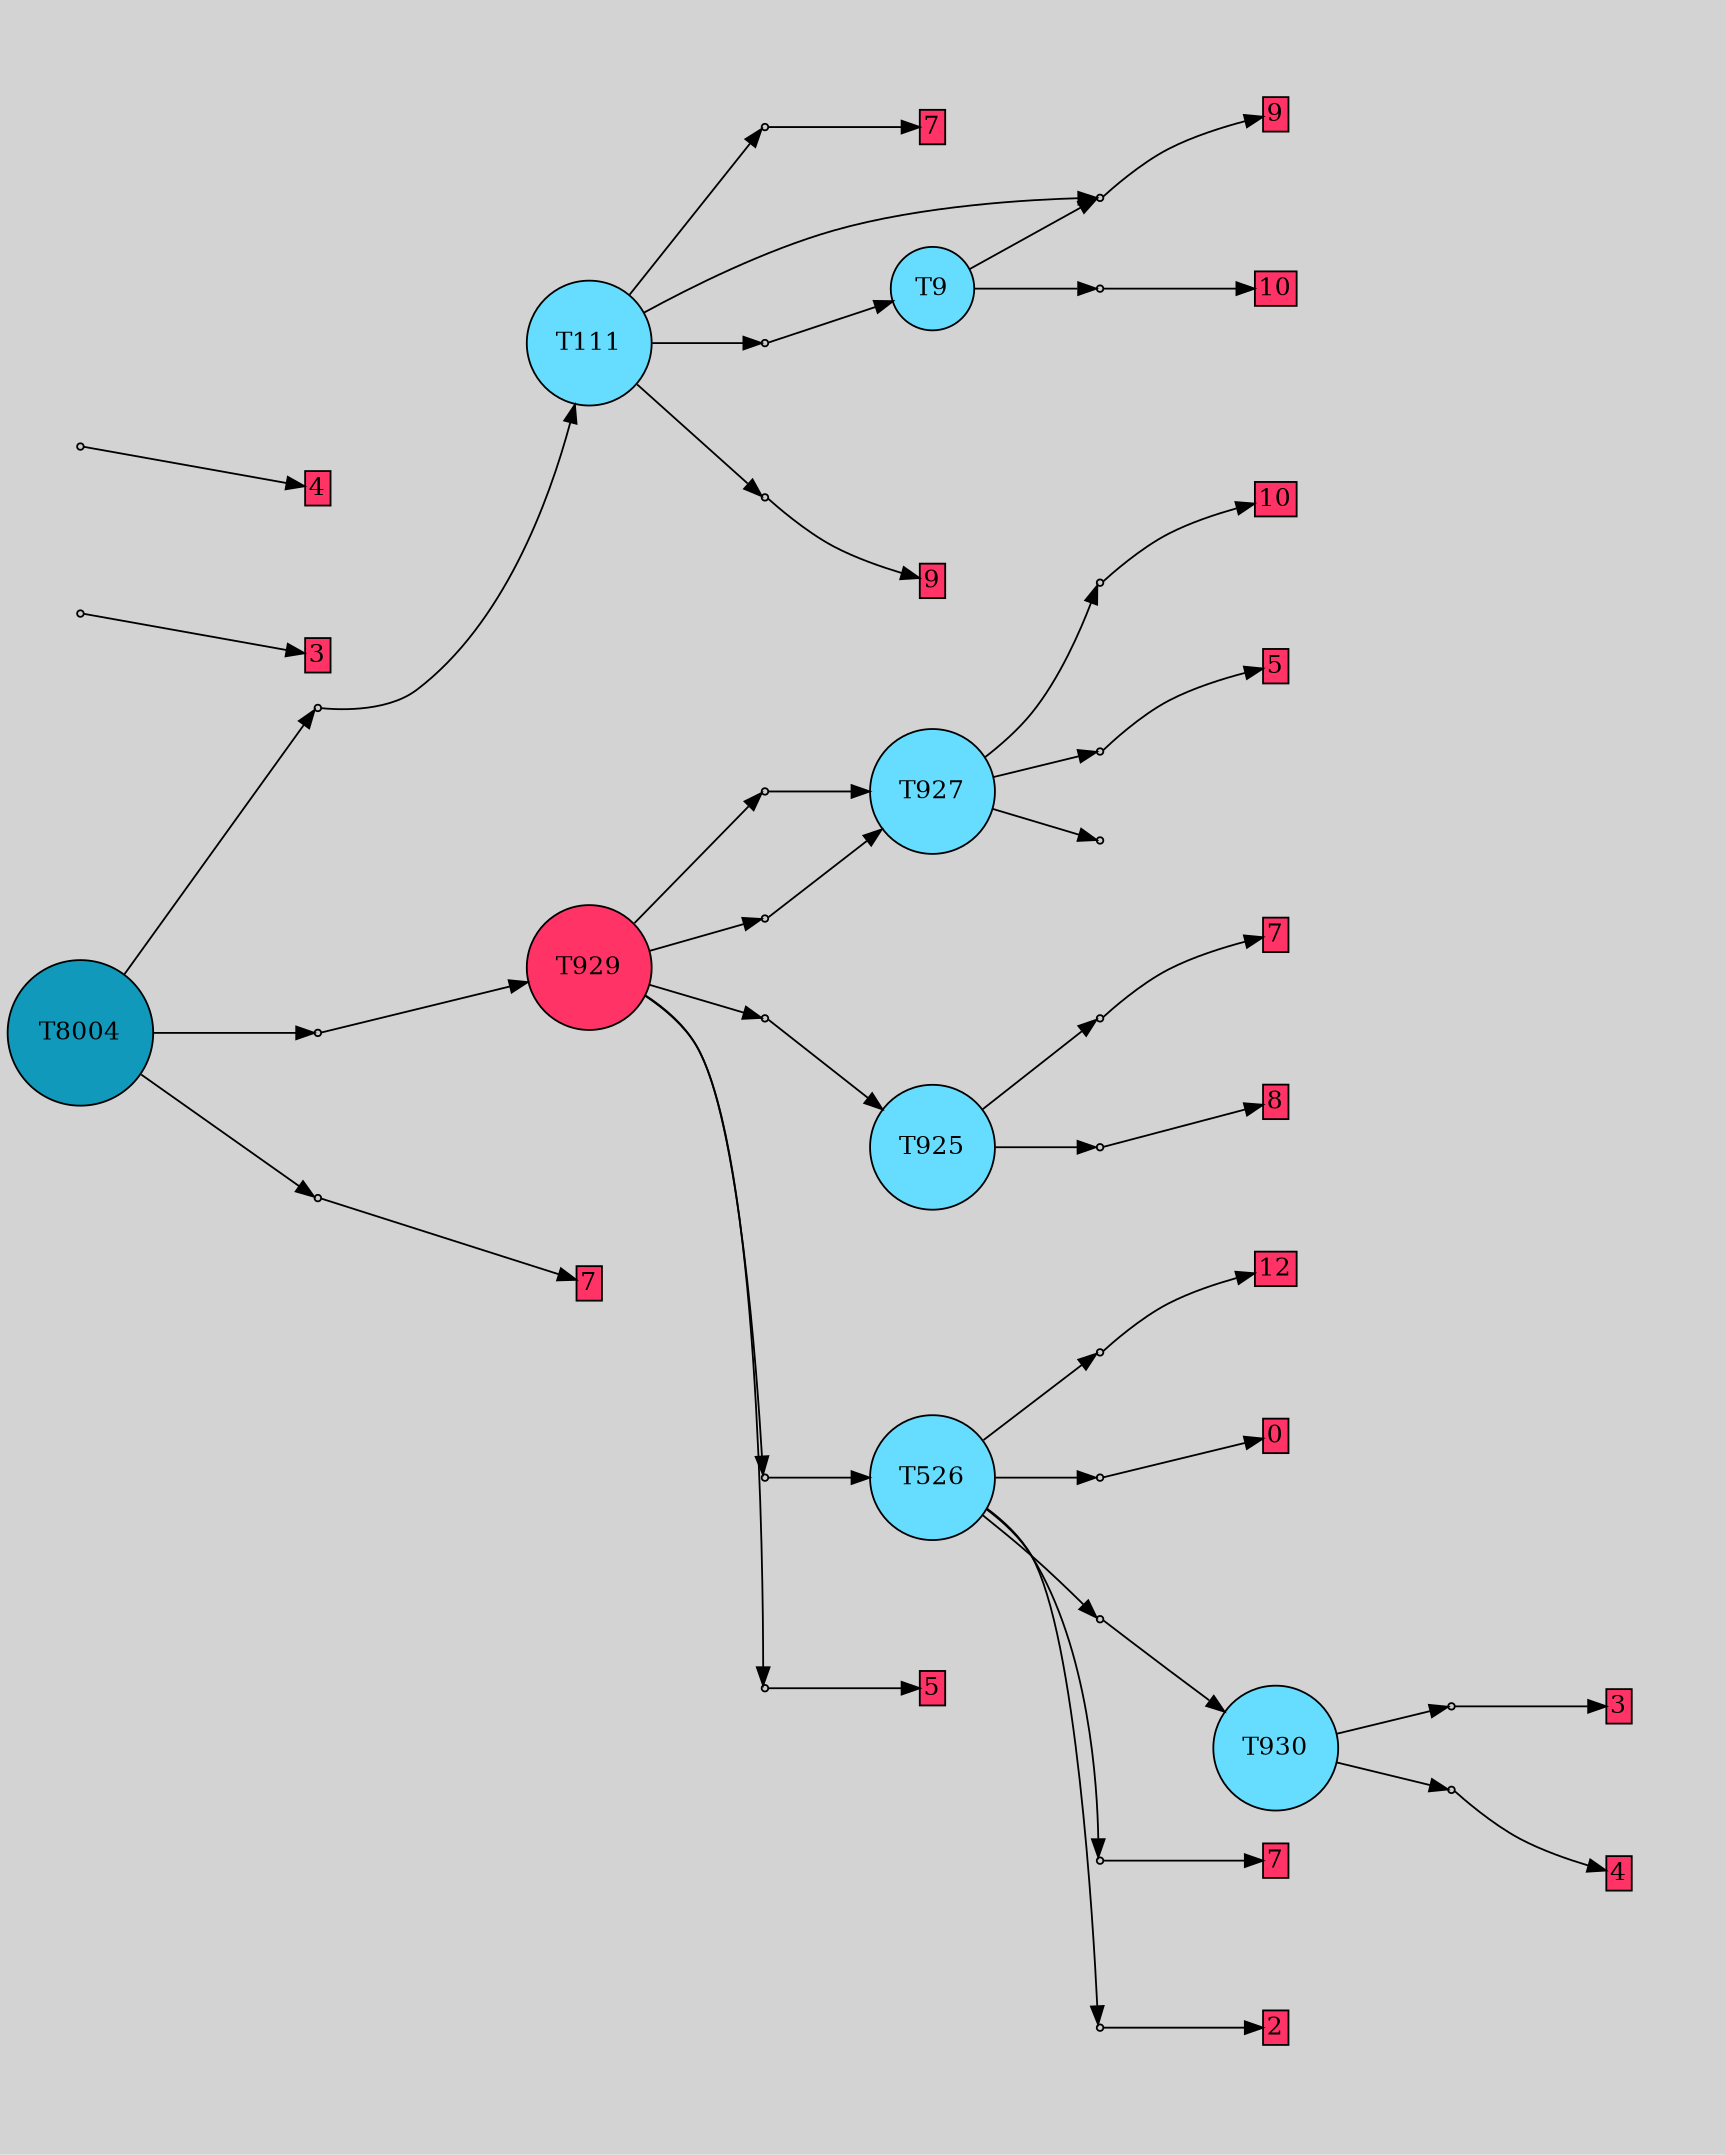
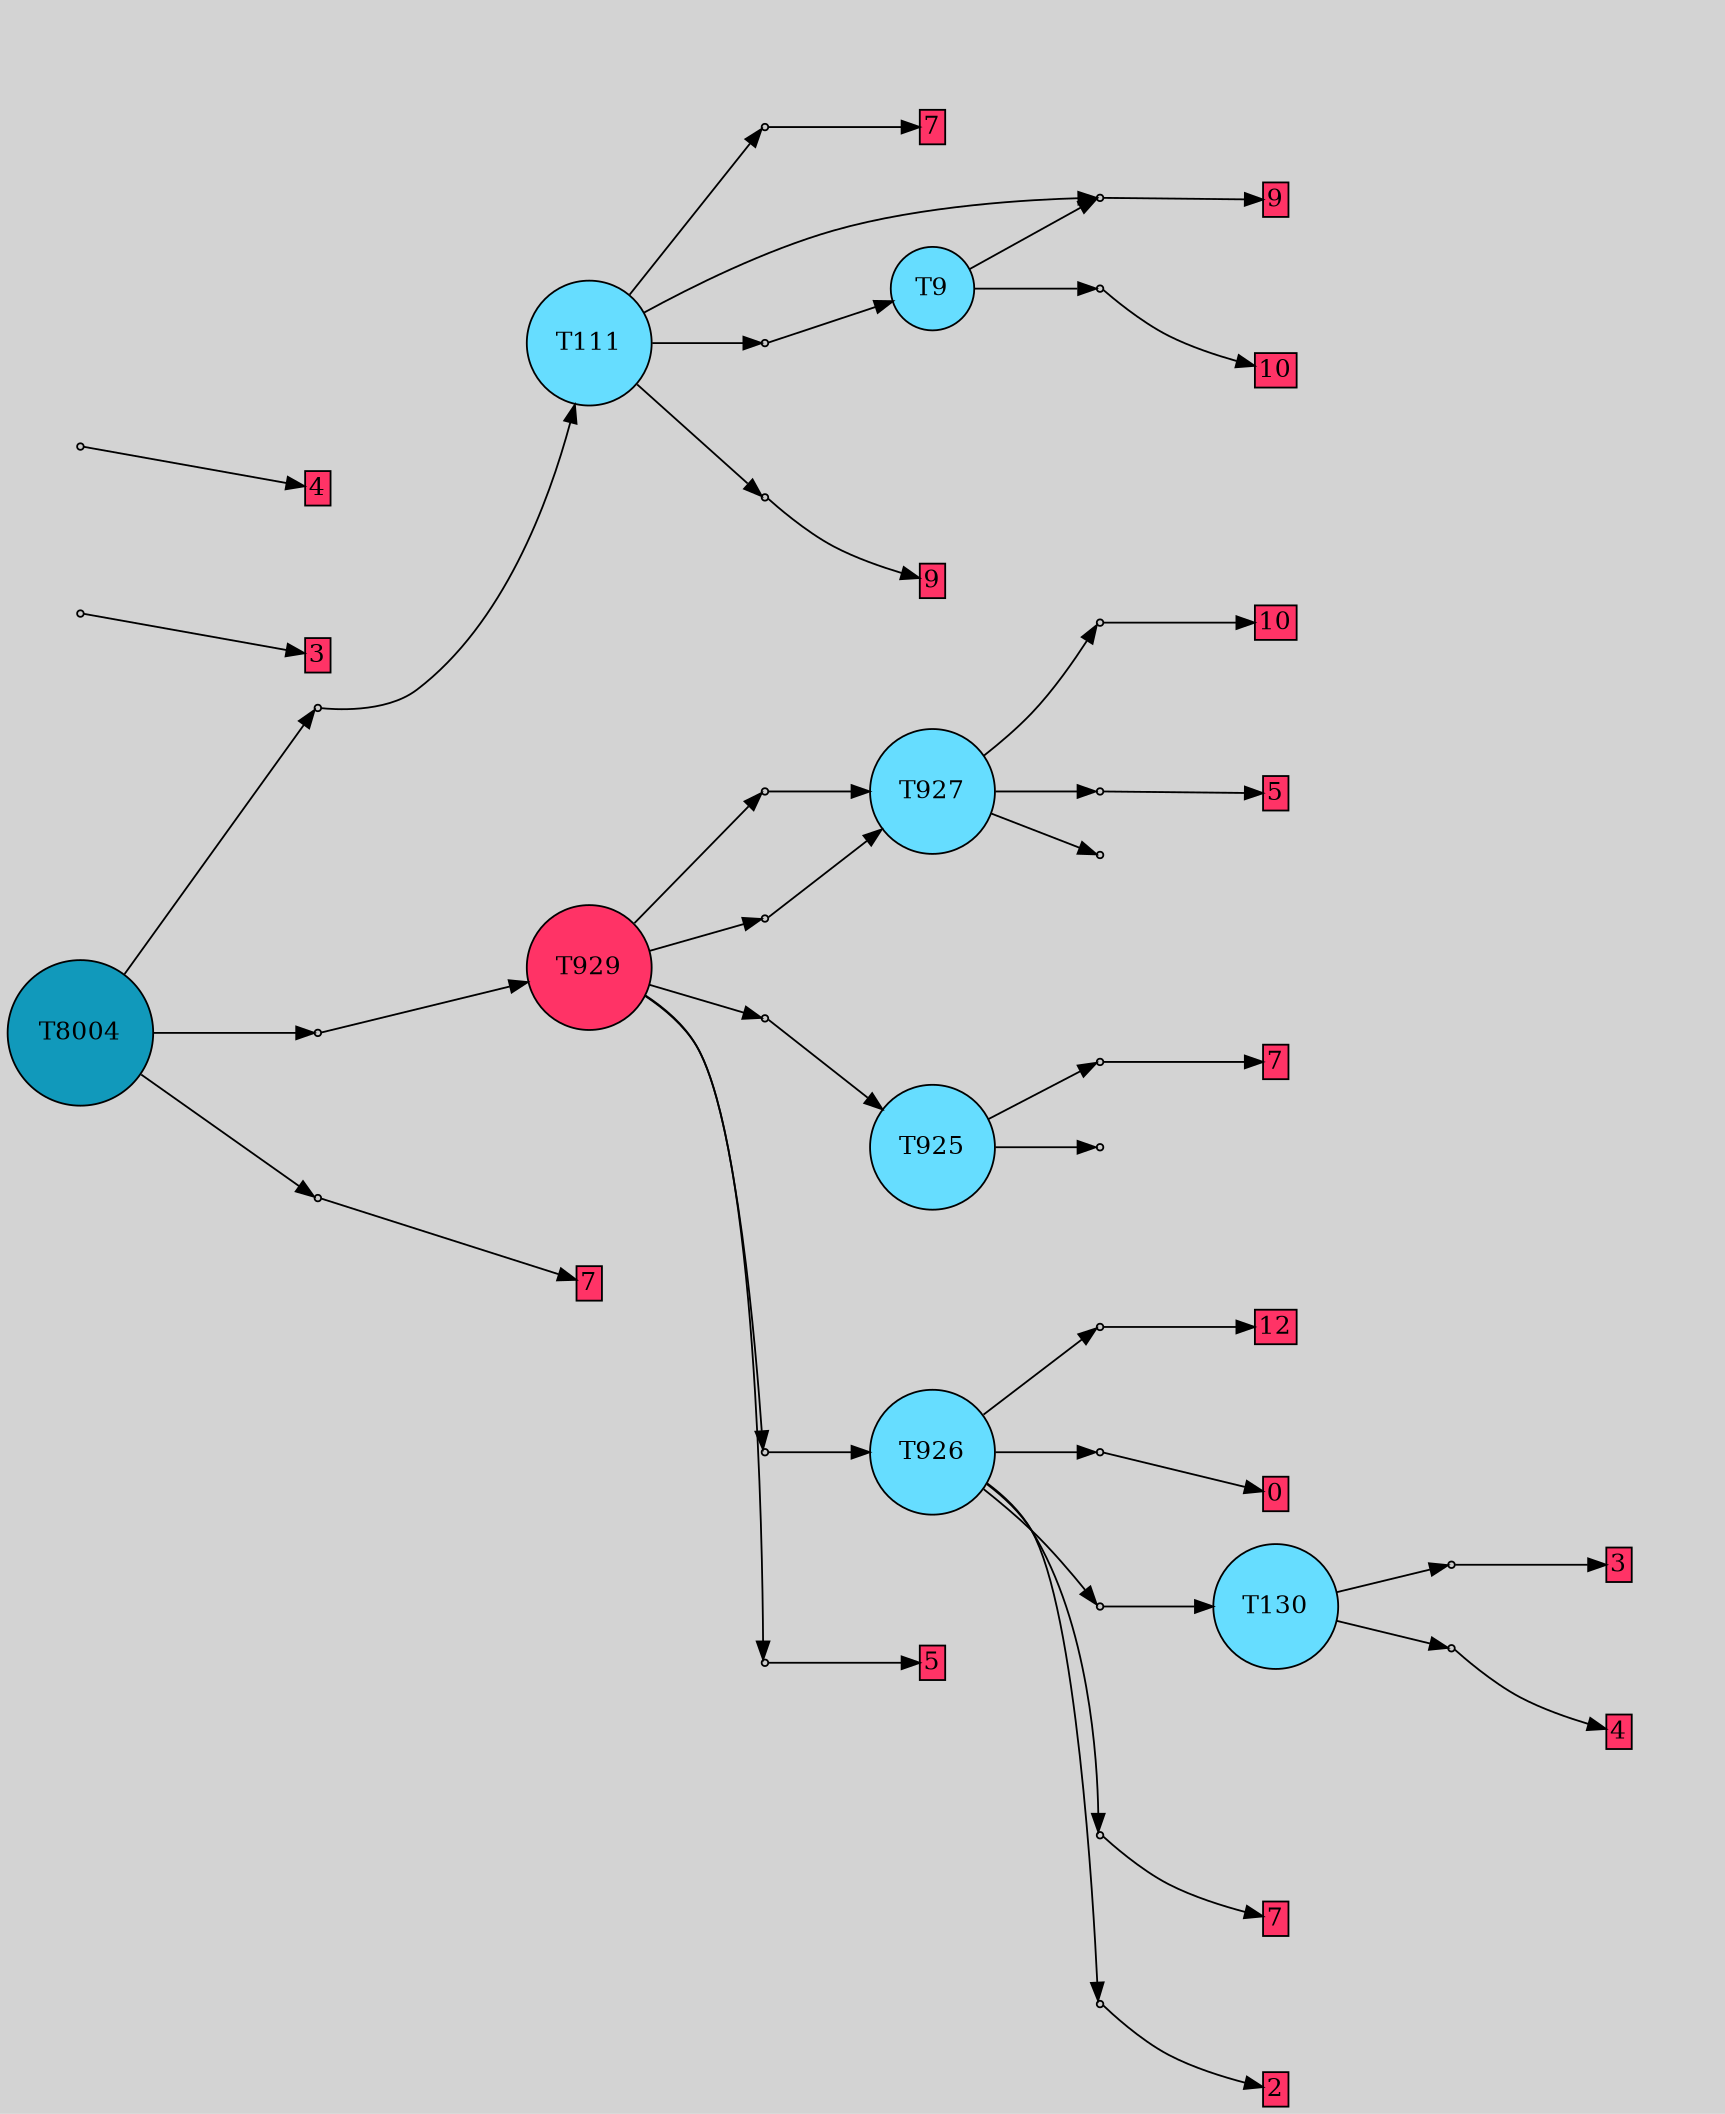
node "8": removed
node "T526": label "T526" -> "T926"
node "T930": label "T930" -> "T130"
